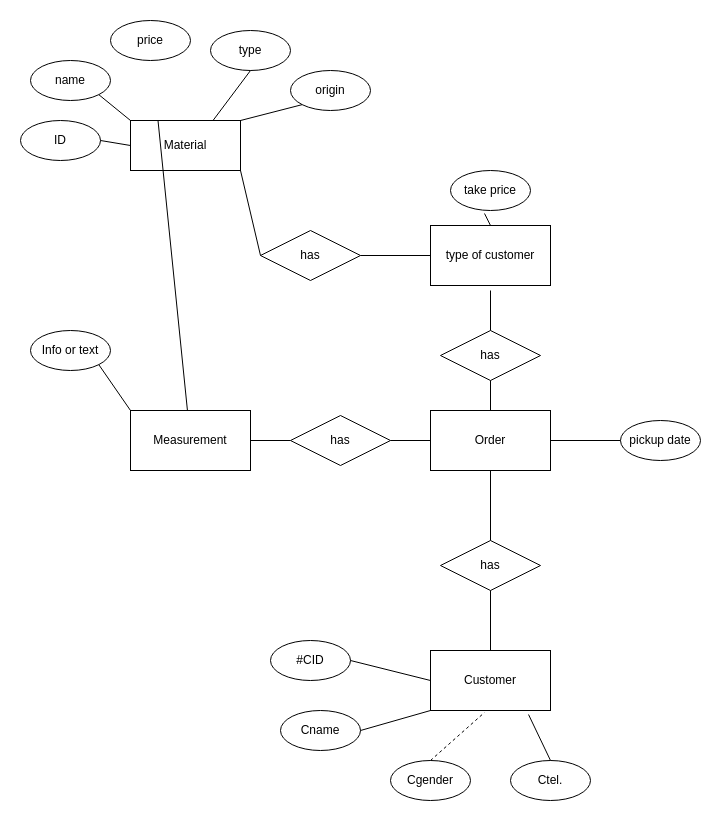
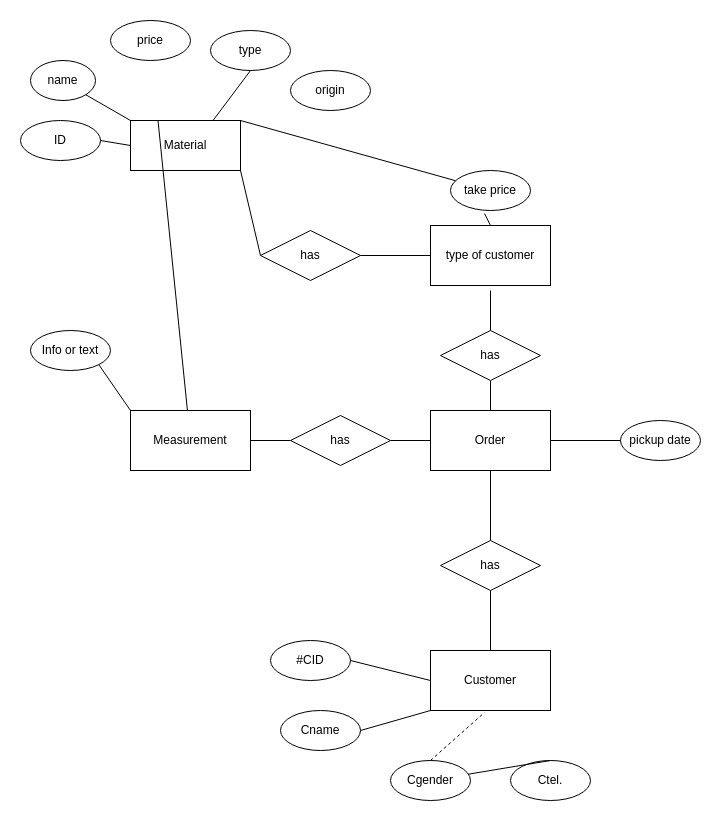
node "name": size 80x40 -> 65x40
edge "origin" -- "Material": now "take price" -- "Material"
edge "Customer" -- "Ctel.": now "Cgender" -- "Ctel."
